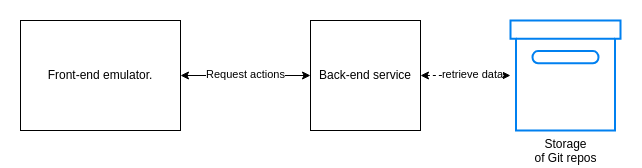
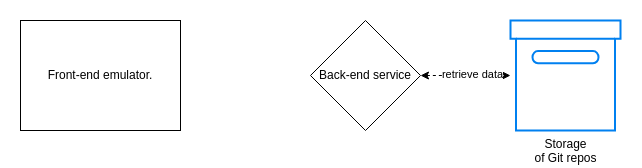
edge "Front-end emulator." -- "Back-end service": removed, label "Request actions"
node "Back-end service": shape rectangle -> diamond
